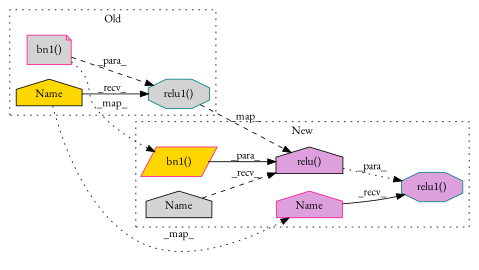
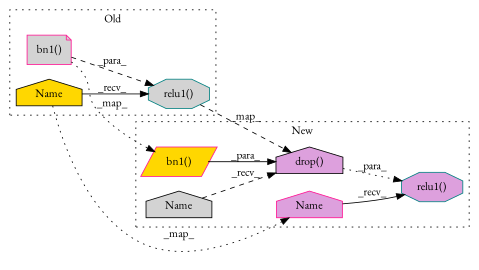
node "relu()": label "relu()" -> "drop()"
